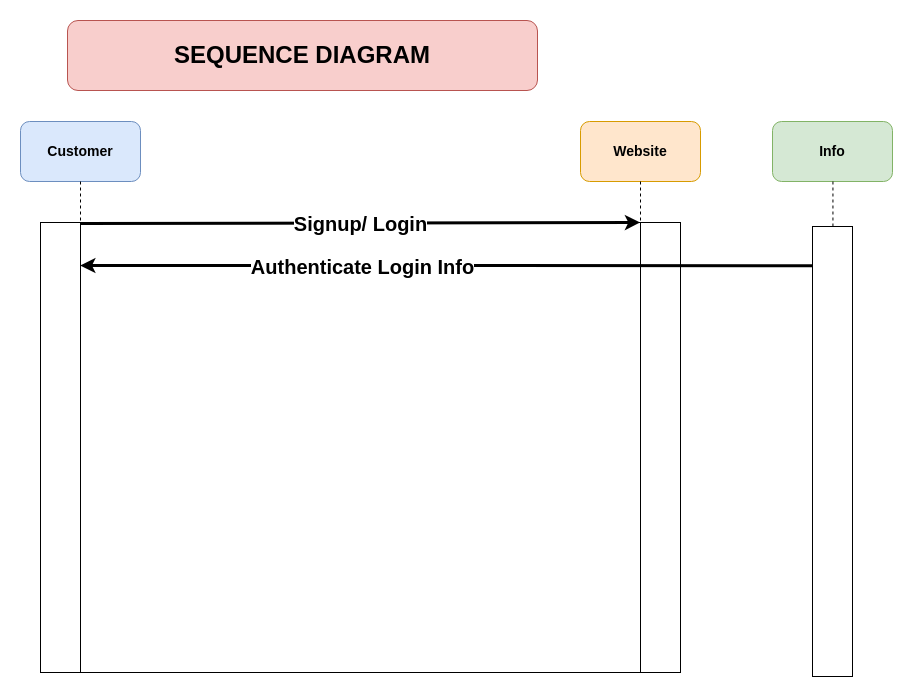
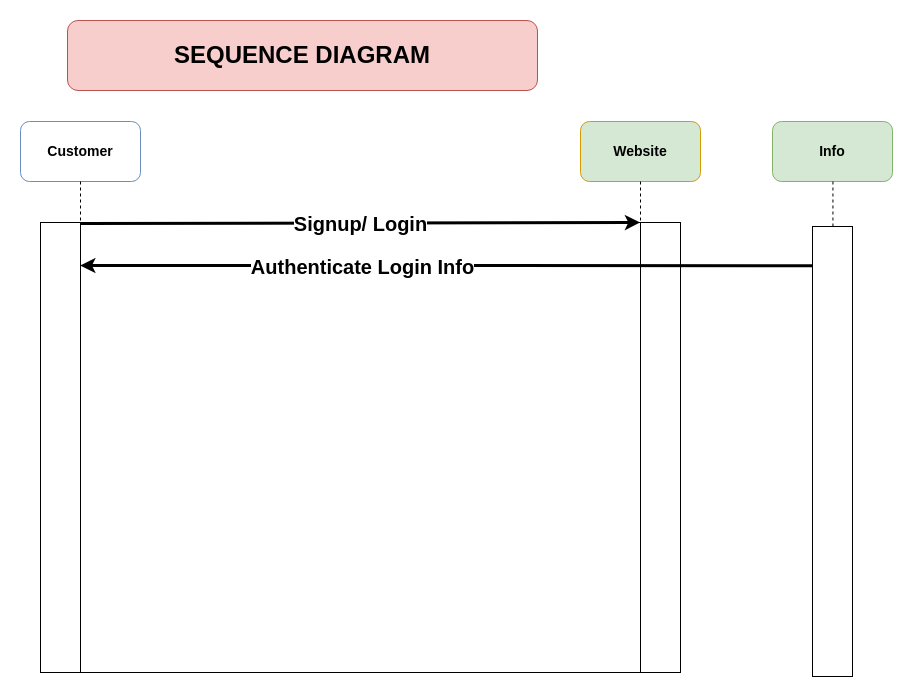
node "Customer": fillcolor #dae8fc -> #ffffff
node "Website": fillcolor #ffe6cc -> #d5e8d4
